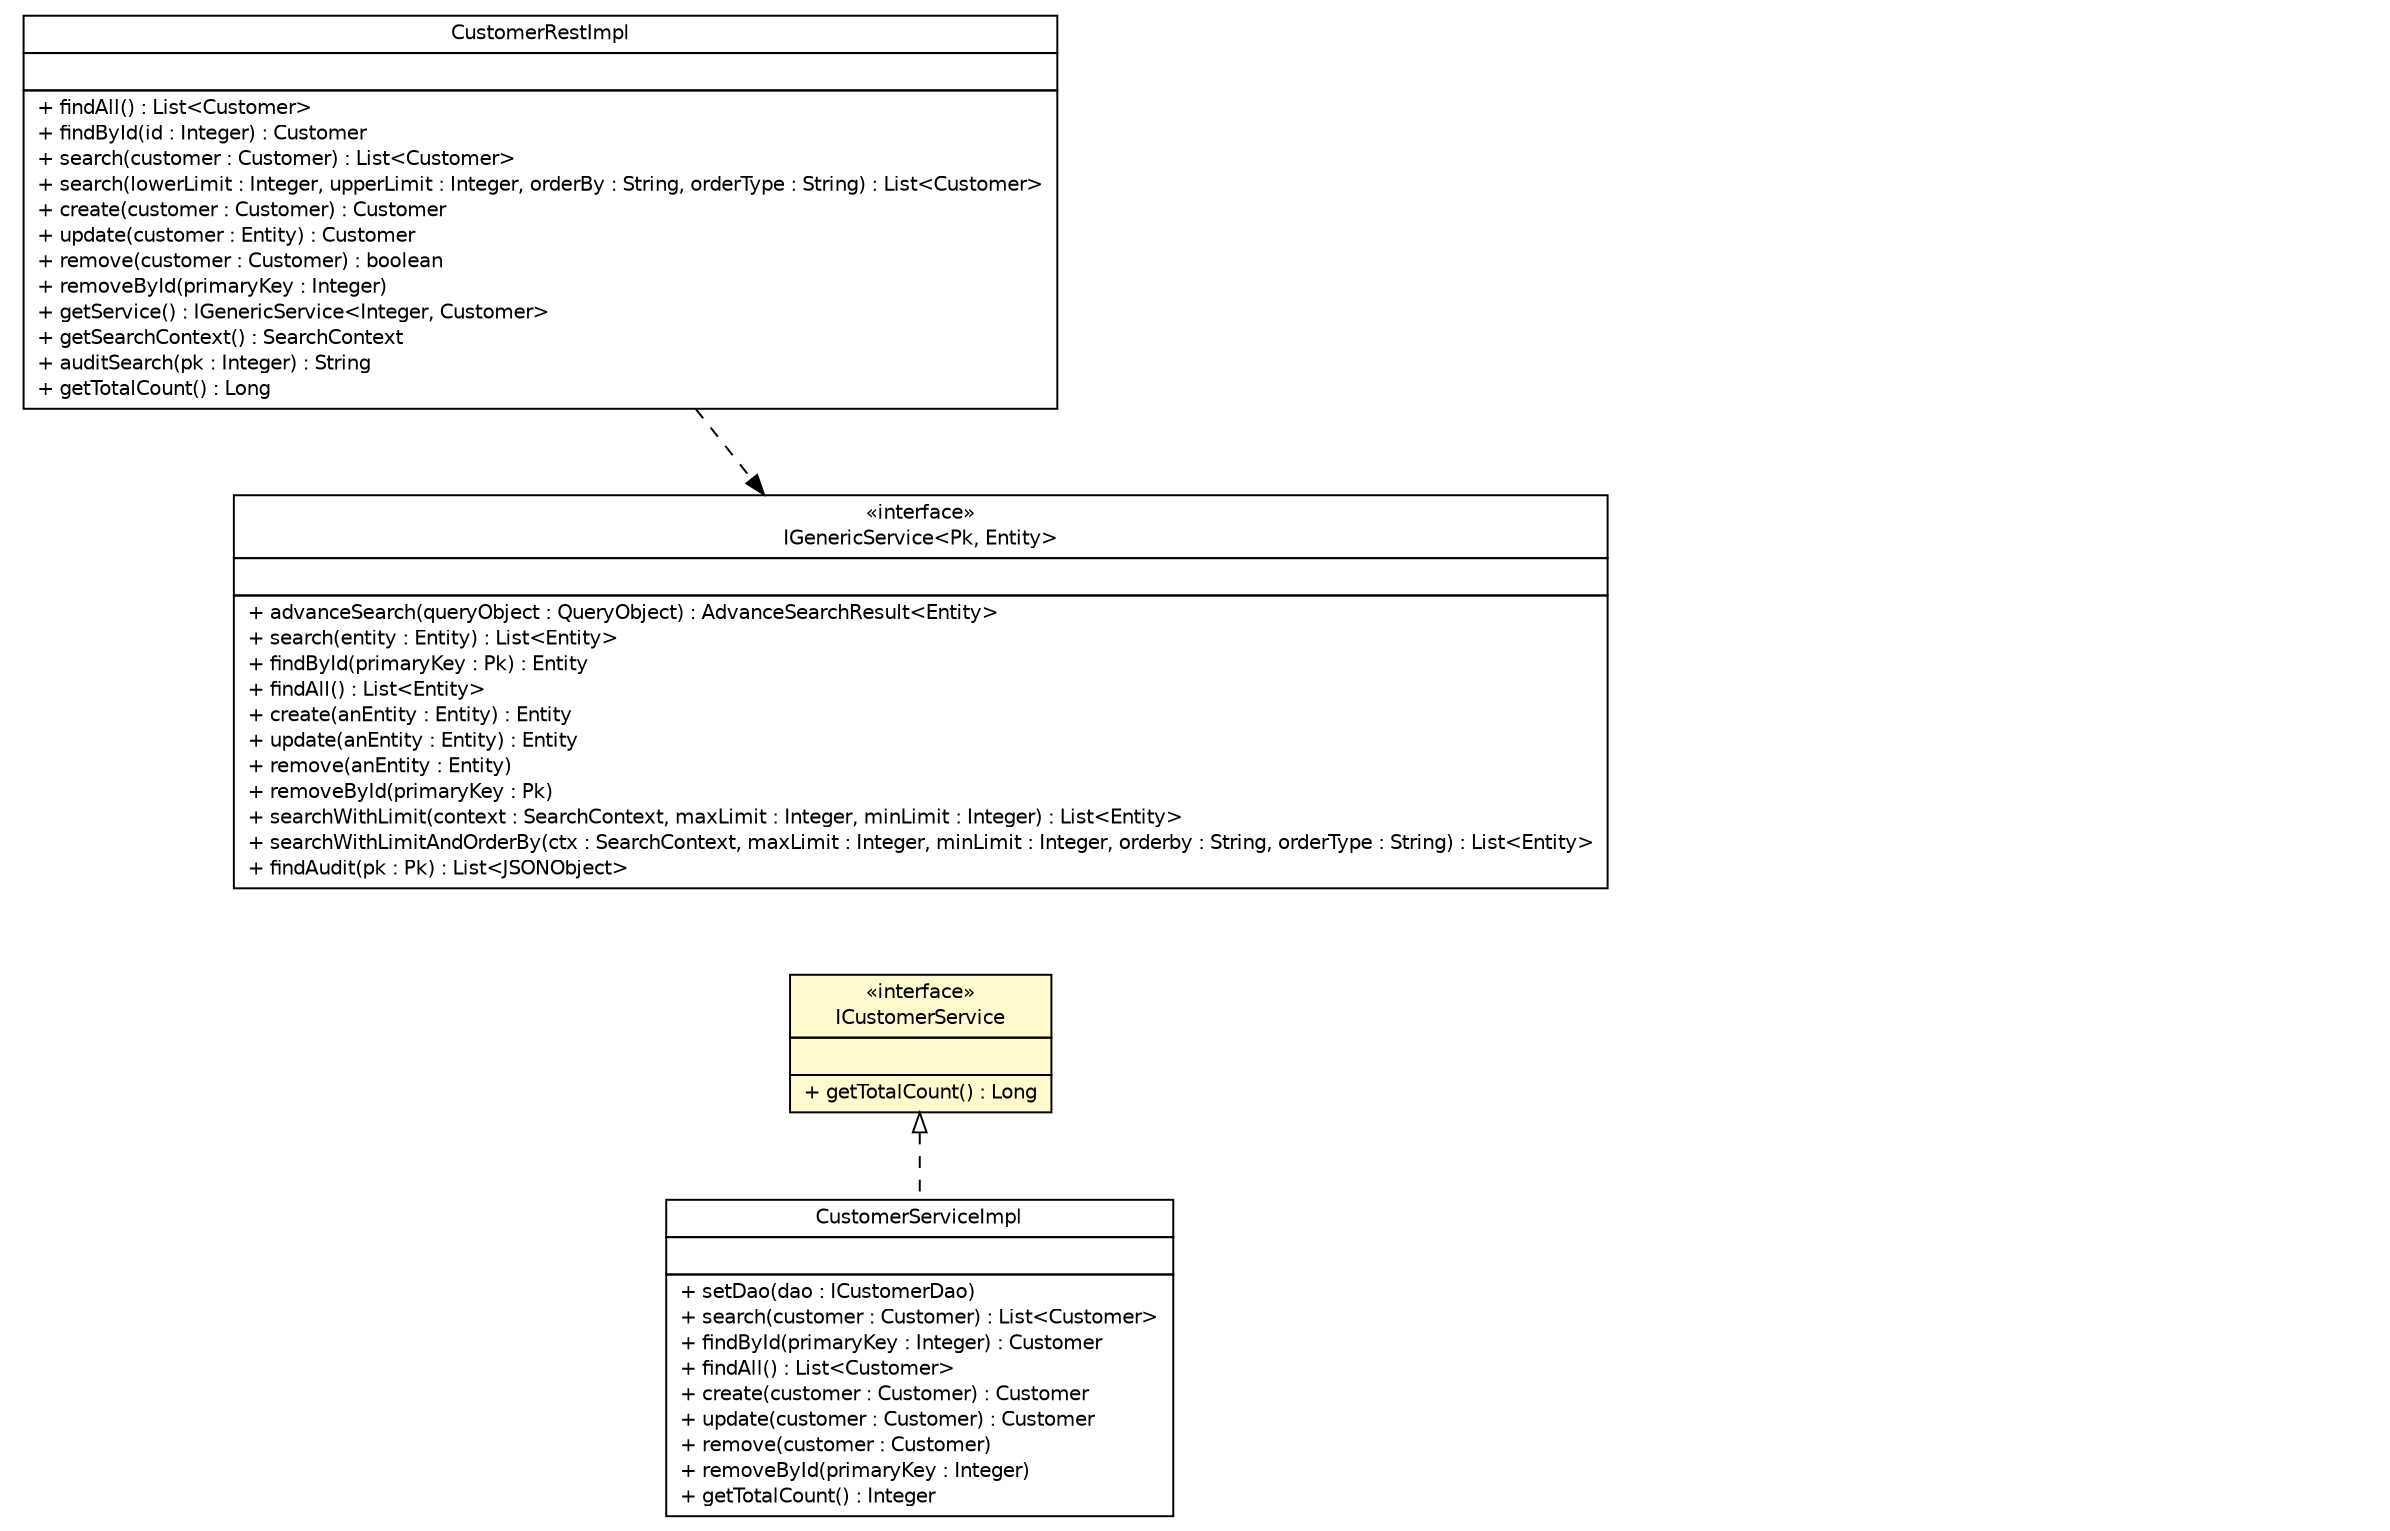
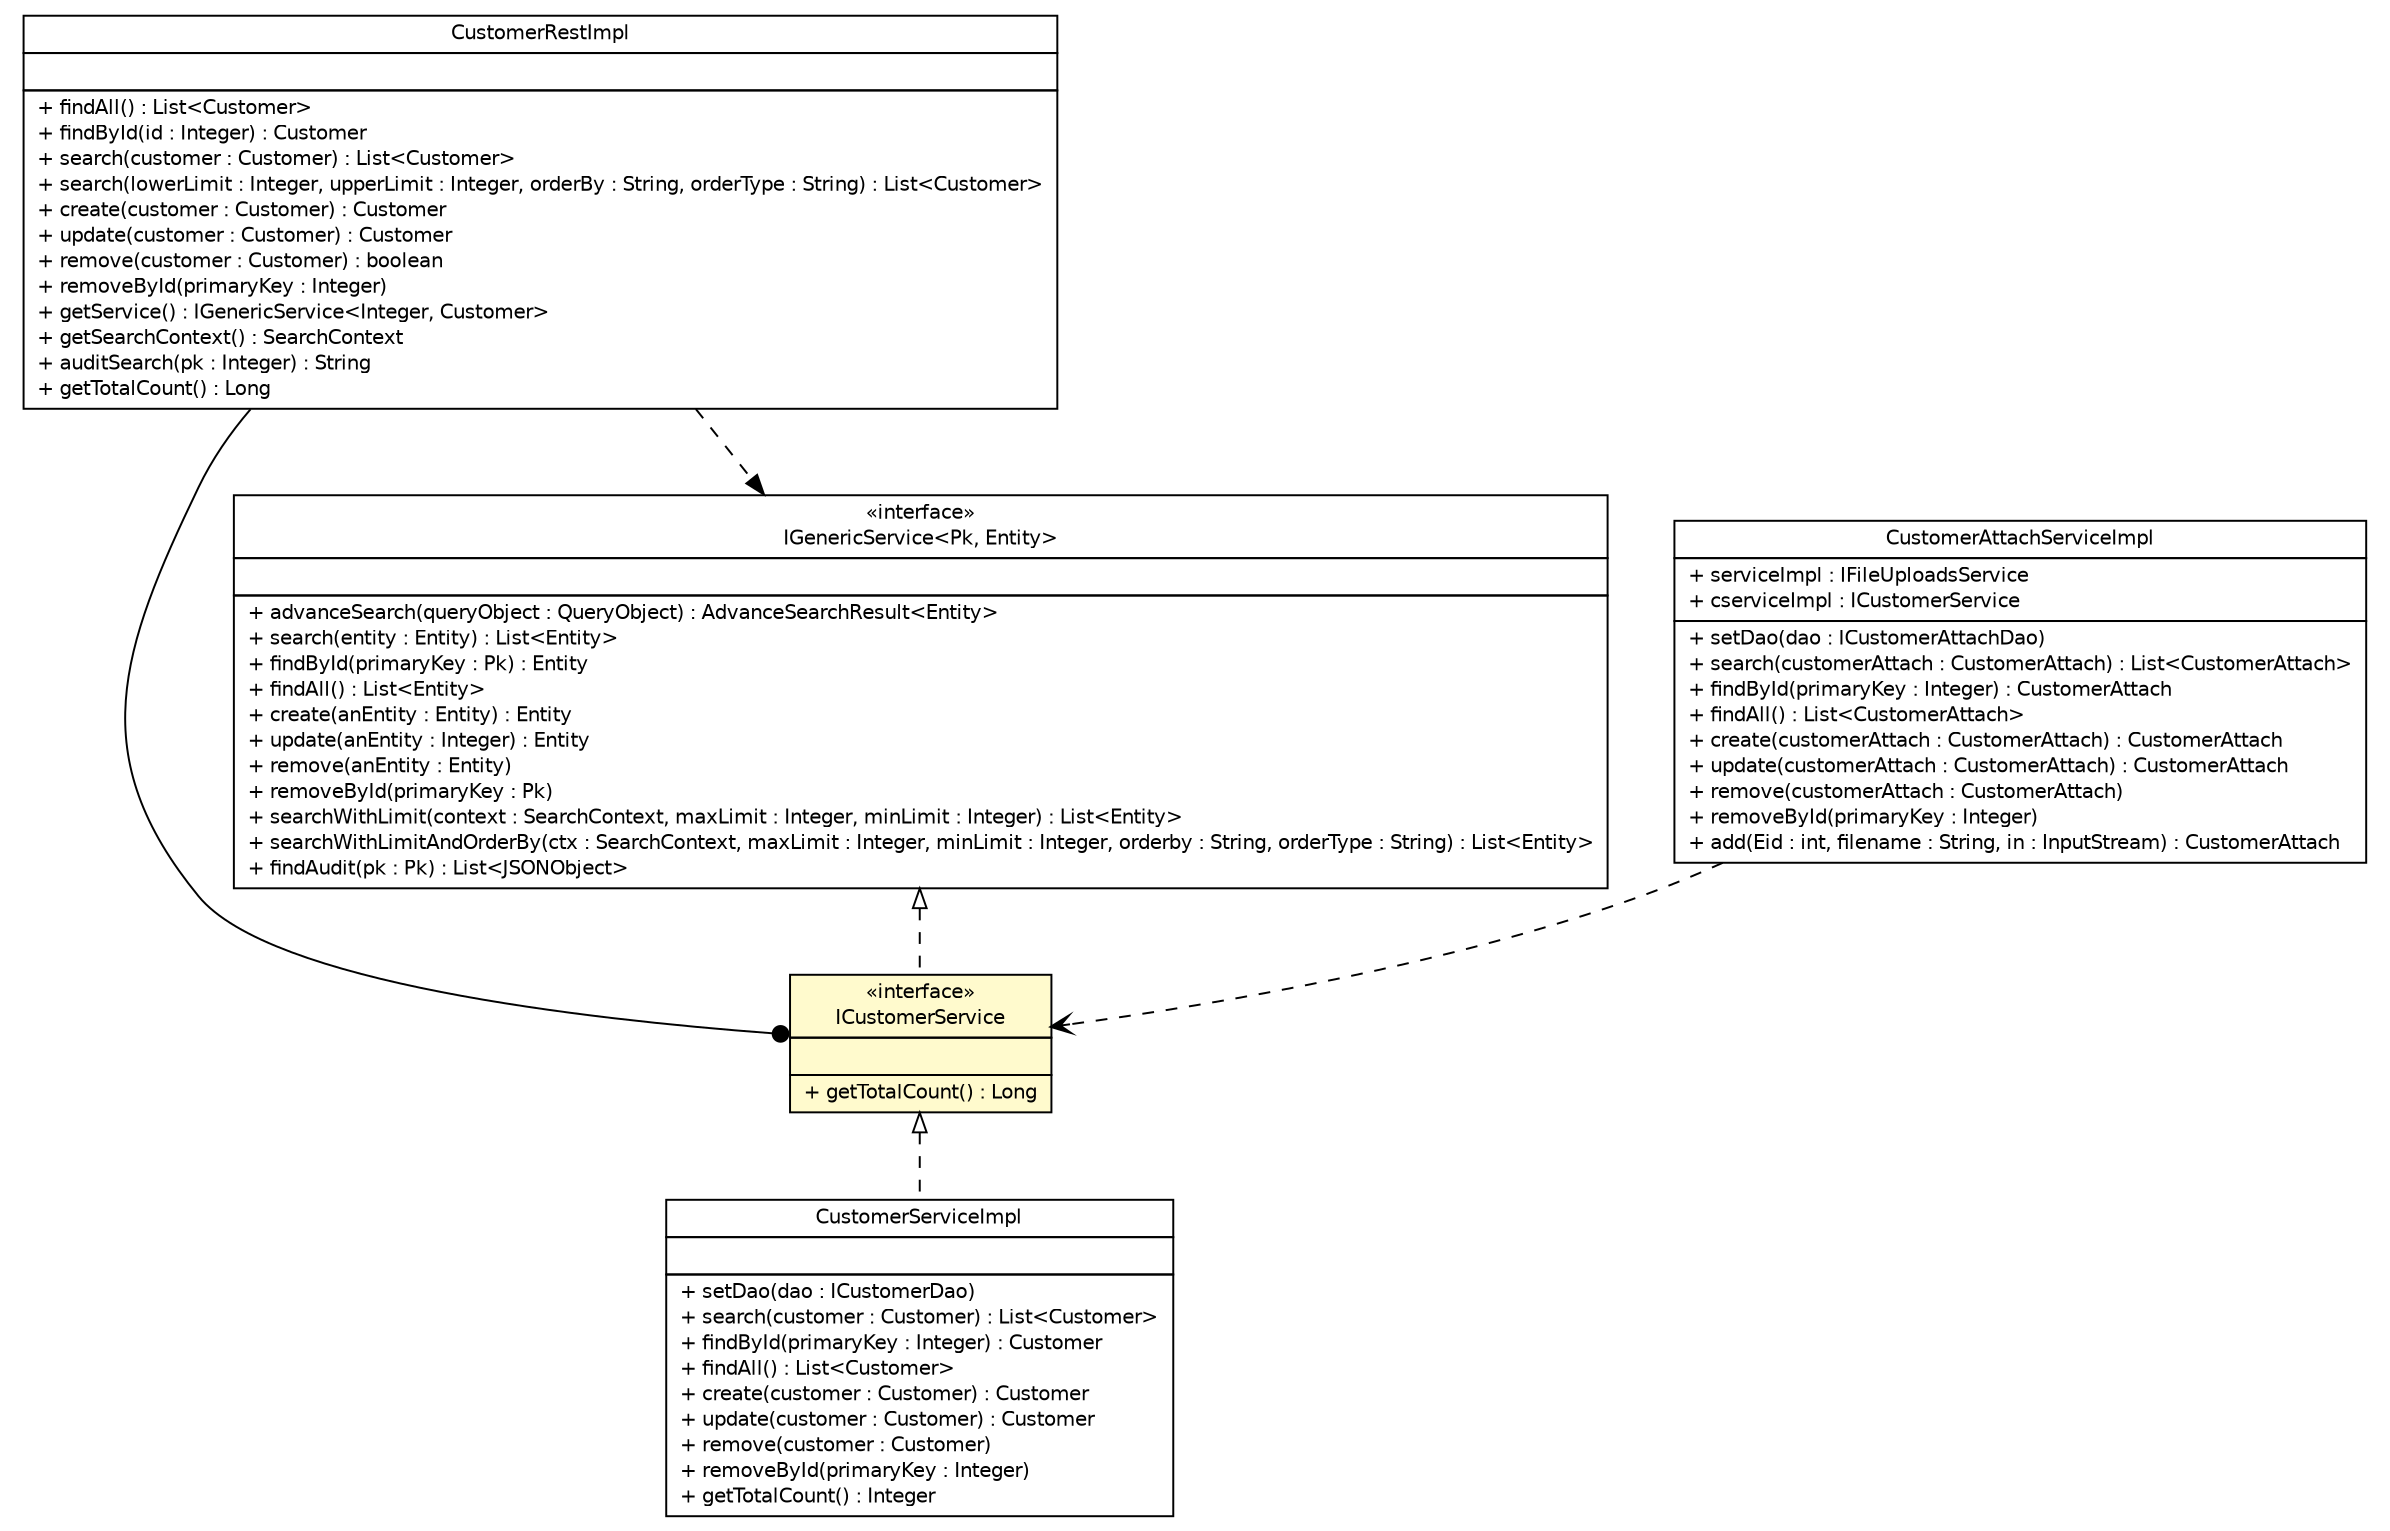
node "CustomerRestImpl": text "+ update(customer : Entity) : Customer" -> "+ update(customer : Customer) : Customer"
node "CustomerAttachServiceImpl": added
node "IGenericService<Pk, Entity>": text "+ update(anEntity : Entity) : Entity" -> "+ update(anEntity : Integer) : Entity"
edge "CustomerRestImpl" -> "ICustomerService": added
edge "ICustomerService" -> "IGenericService<Pk, Entity>": added
